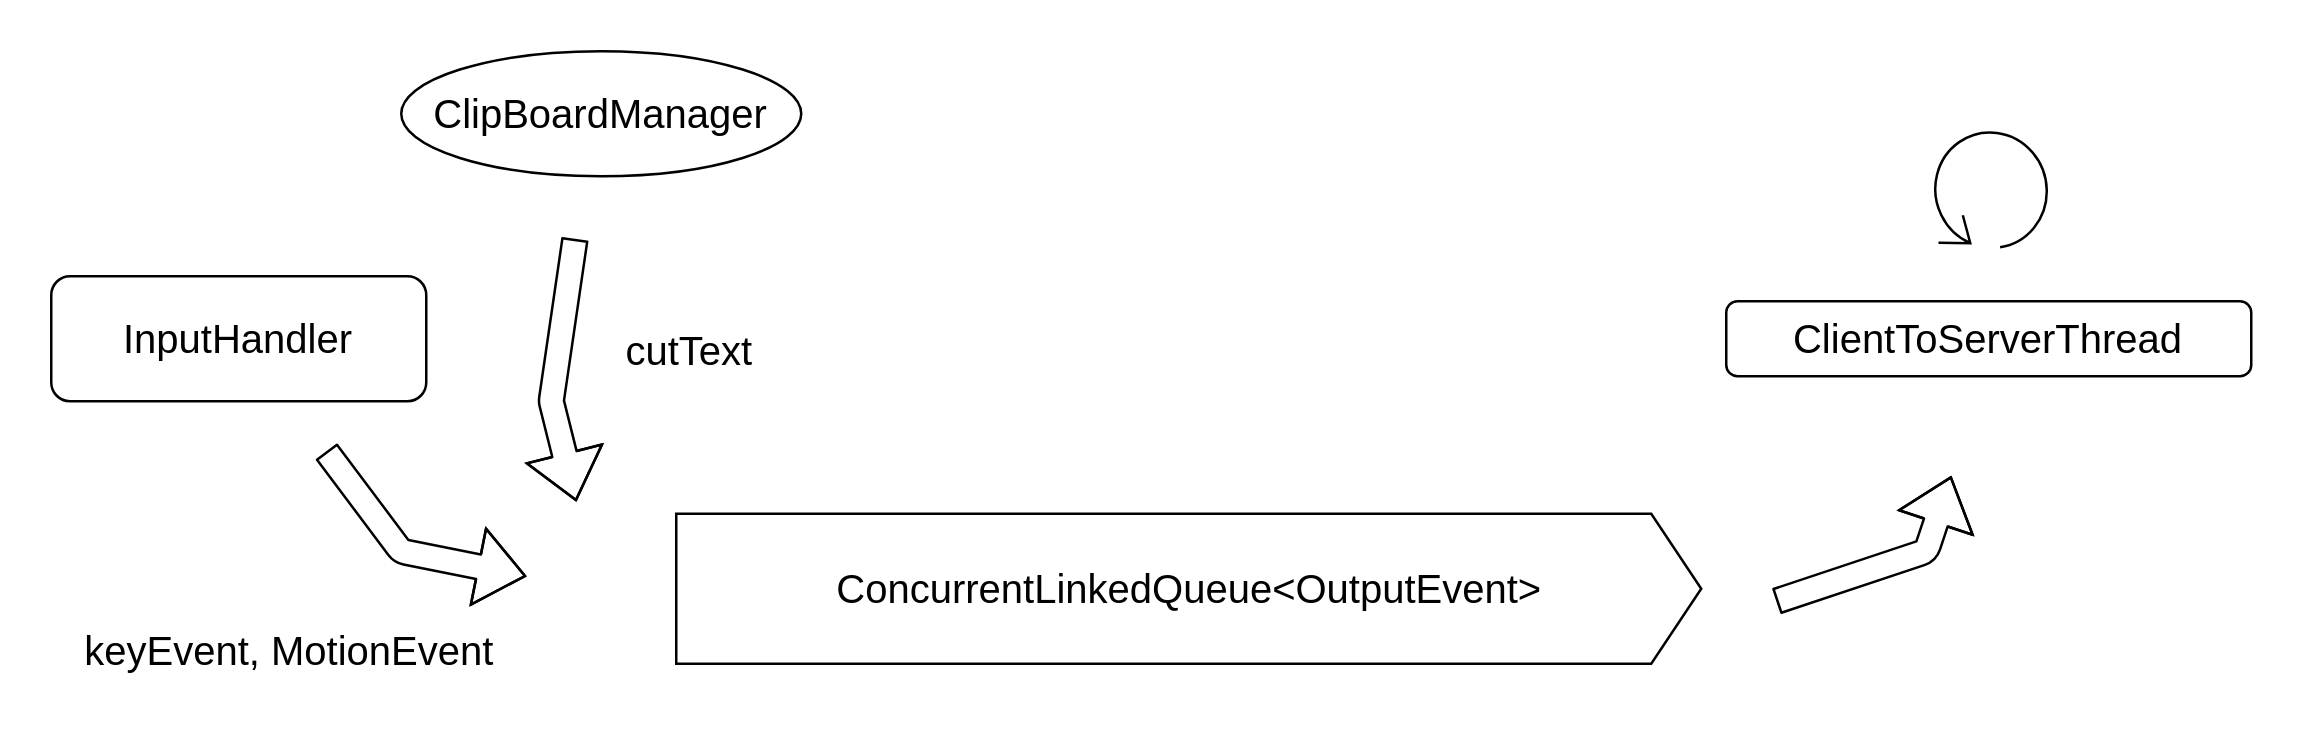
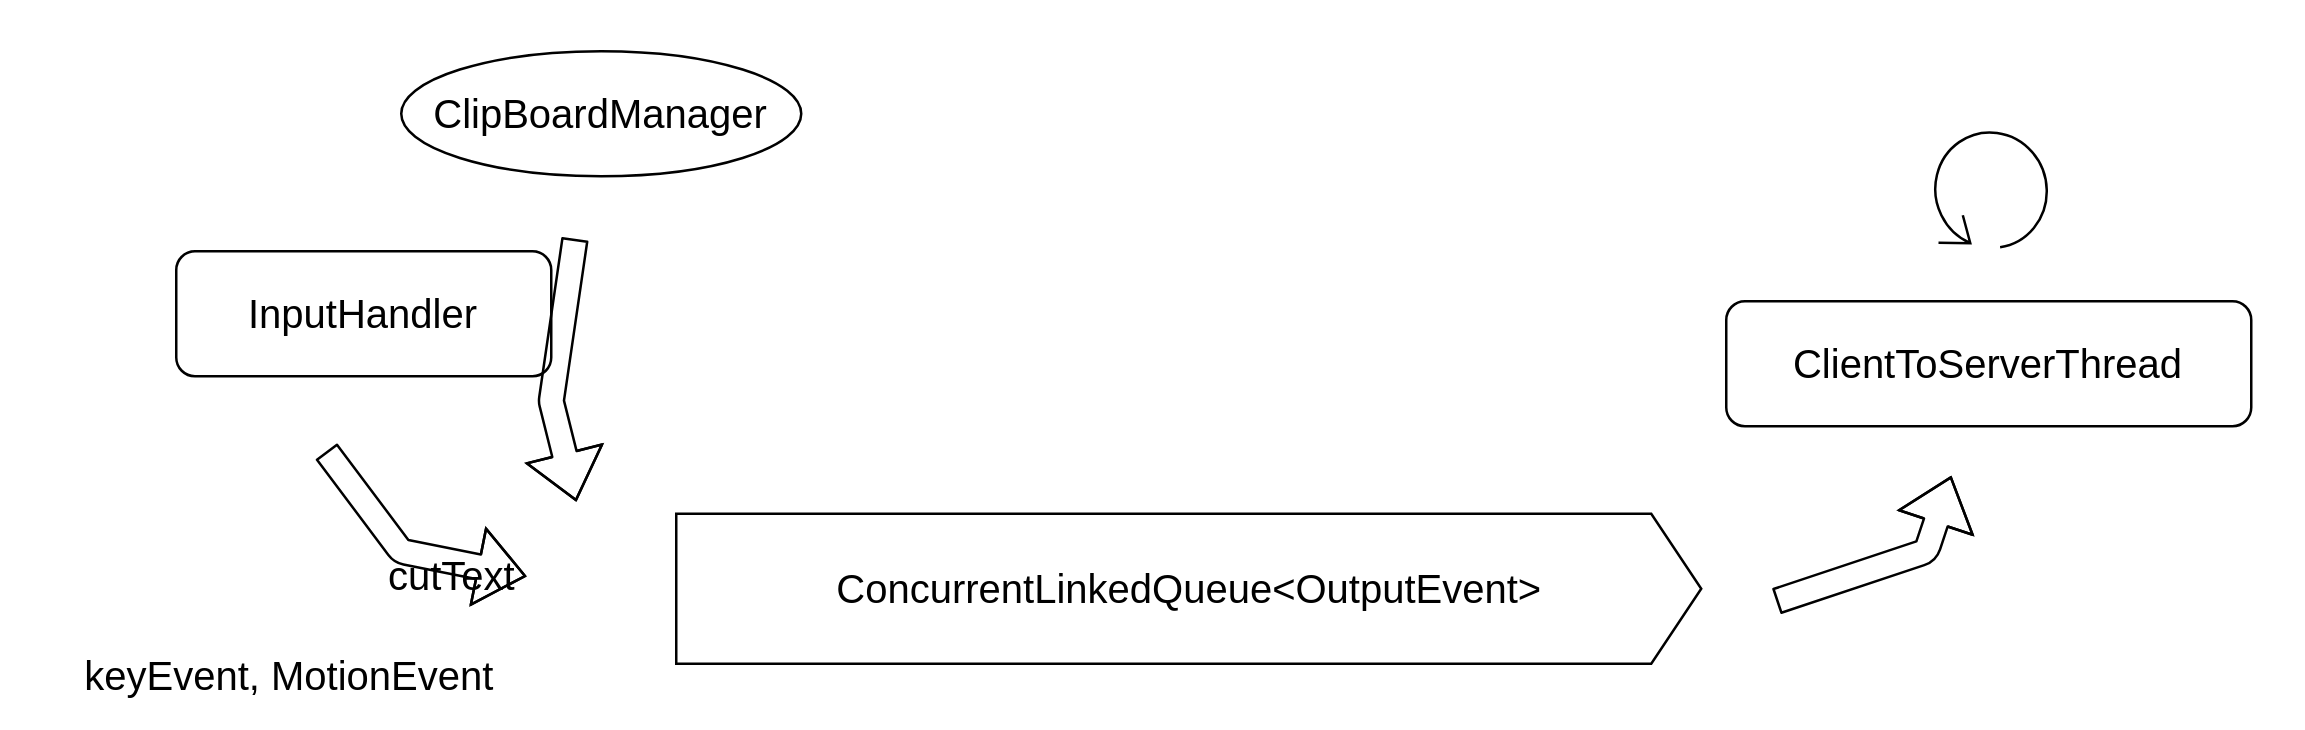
node "InputHandler": moved (239, 339) -> (364, 314)
node "ClientToServerThread": size 525x75 -> 525x125
node "cutText": moved (689, 351) -> (451, 576)
node "keyEvent, MotionEvent": moved (289, 651) -> (289, 676)
